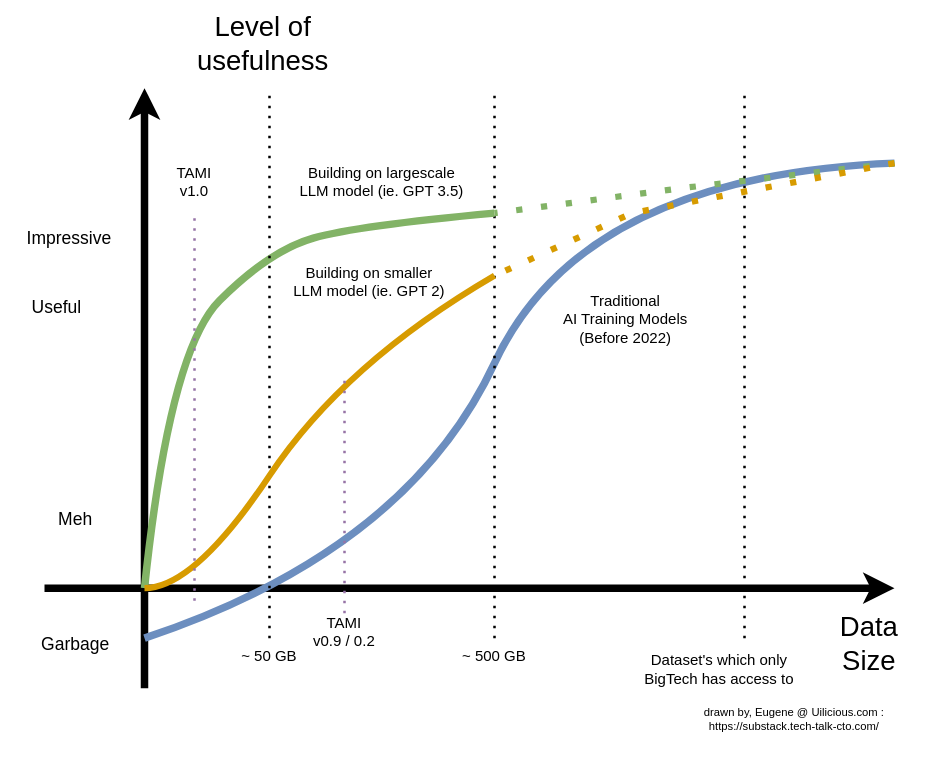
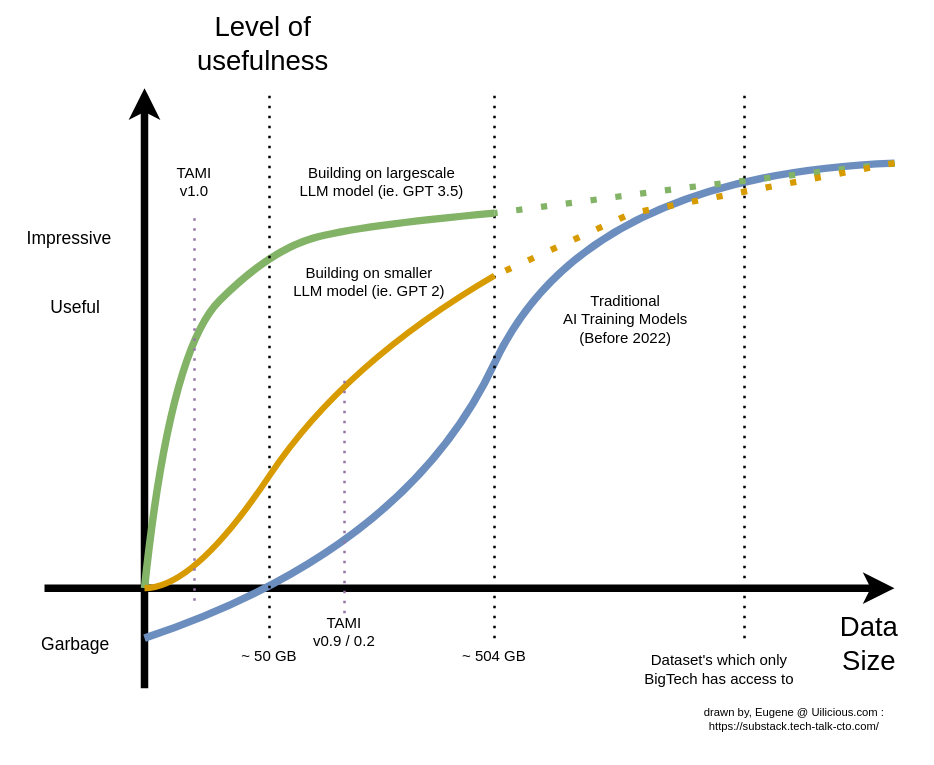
node "Useful": moved (57, 307) -> (76, 307)
node "Meh": removed
node "~ 500 GB": label "~ 500 GB" -> "~ 504 GB"
